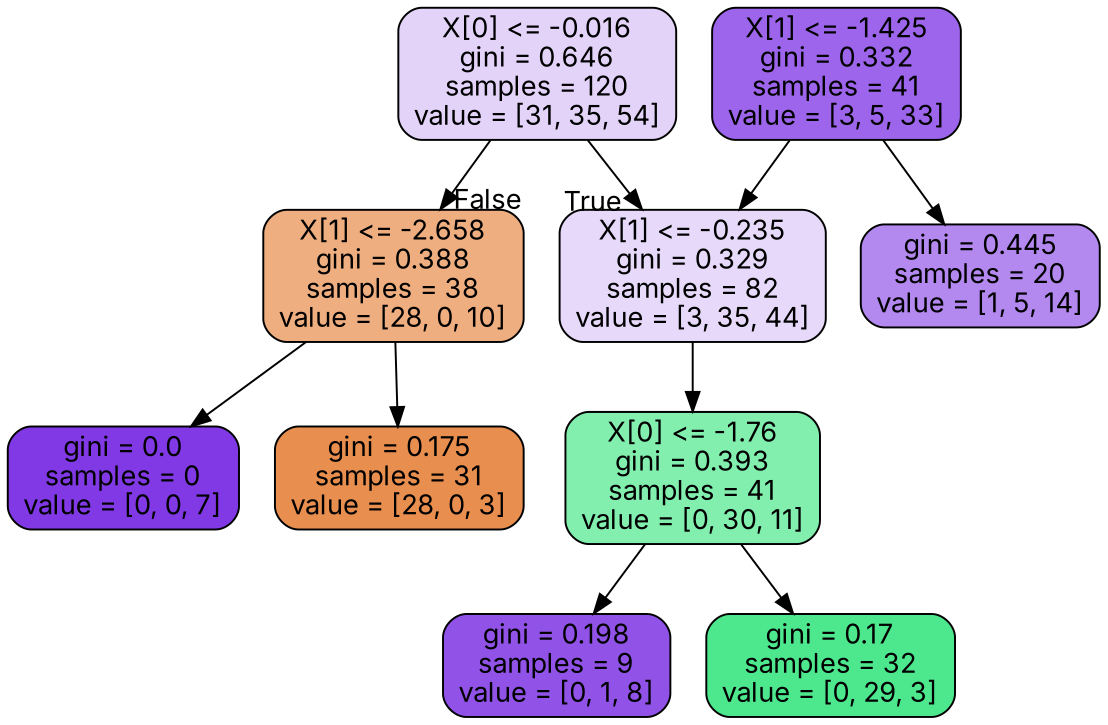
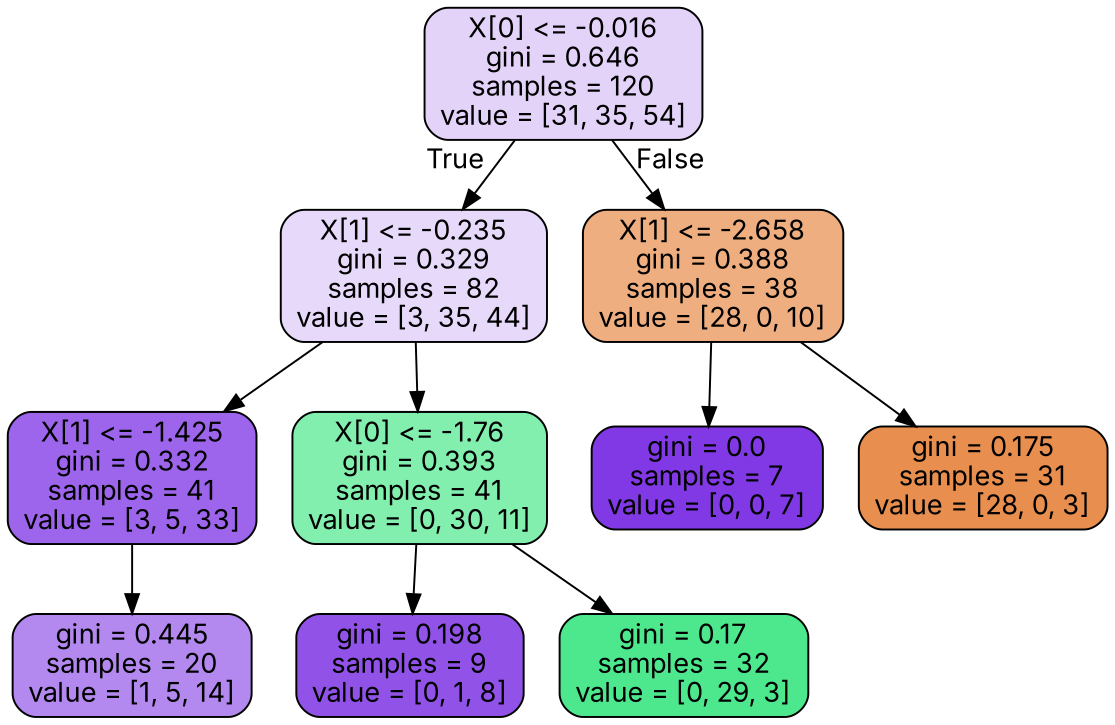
edge "X[1] <= -1.425 gini = 0.332 samples = 41 value = [3, 5, 33]" -> "X[1] <= -0.235 gini = 0.329 samples = 82 value = [3, 35, 44]": reversed
node "gini = 0.0 samples = 0 value = [0, 0, 7]": label "gini = 0.0 samples = 0 value = [0, 0, 7]" -> "gini = 0.0 samples = 7 value = [0, 0, 7]"
